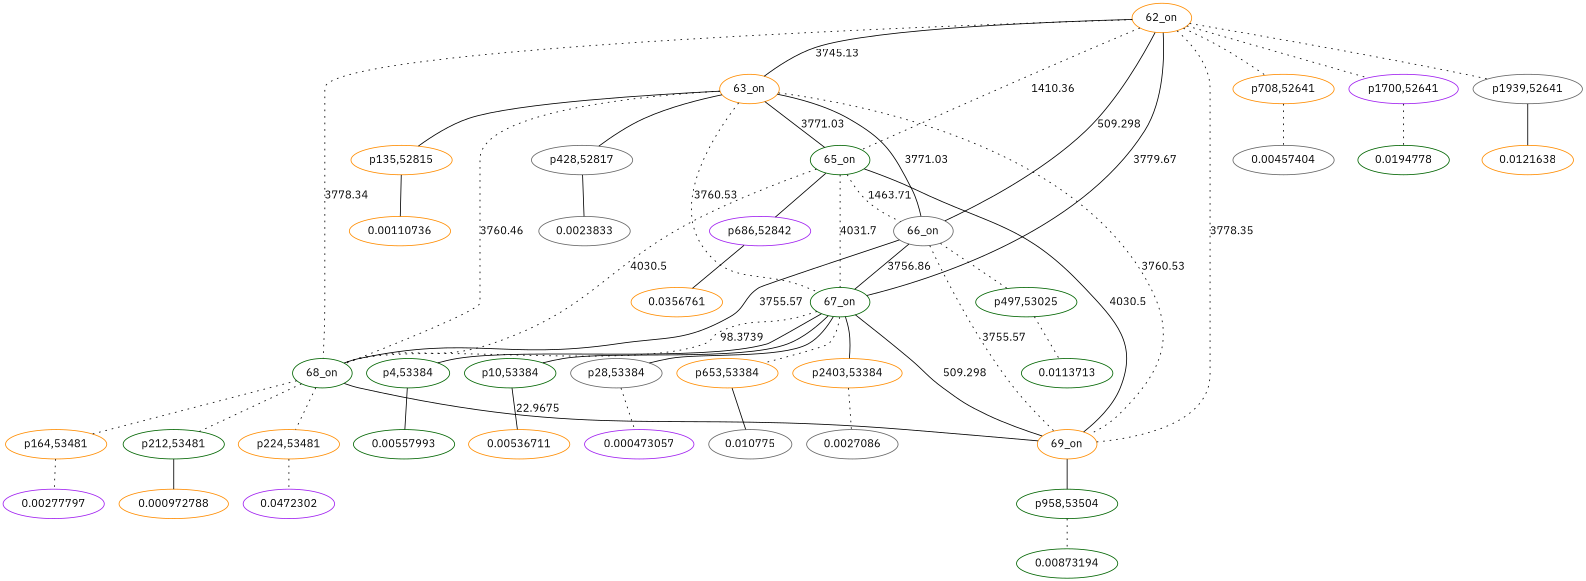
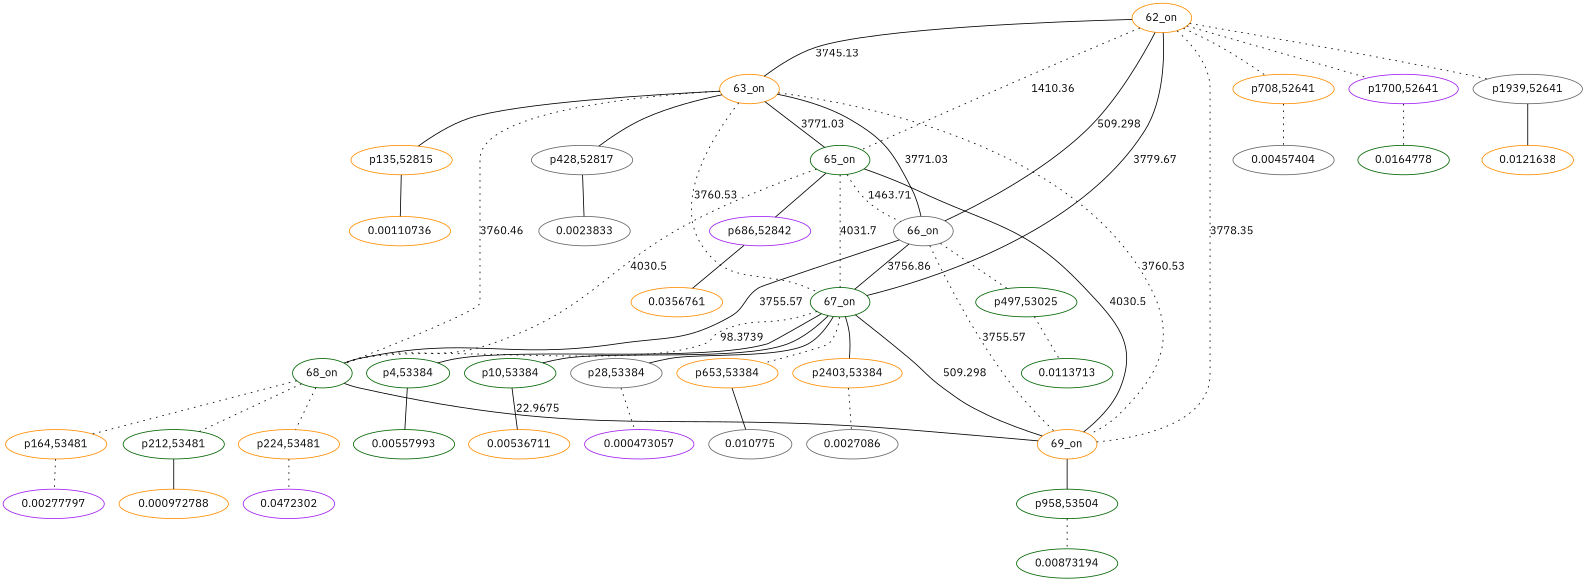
edge "62_on" -- "68_on": removed, label "3778.34"
node "0.0194778": label "0.0194778" -> "0.0164778"
